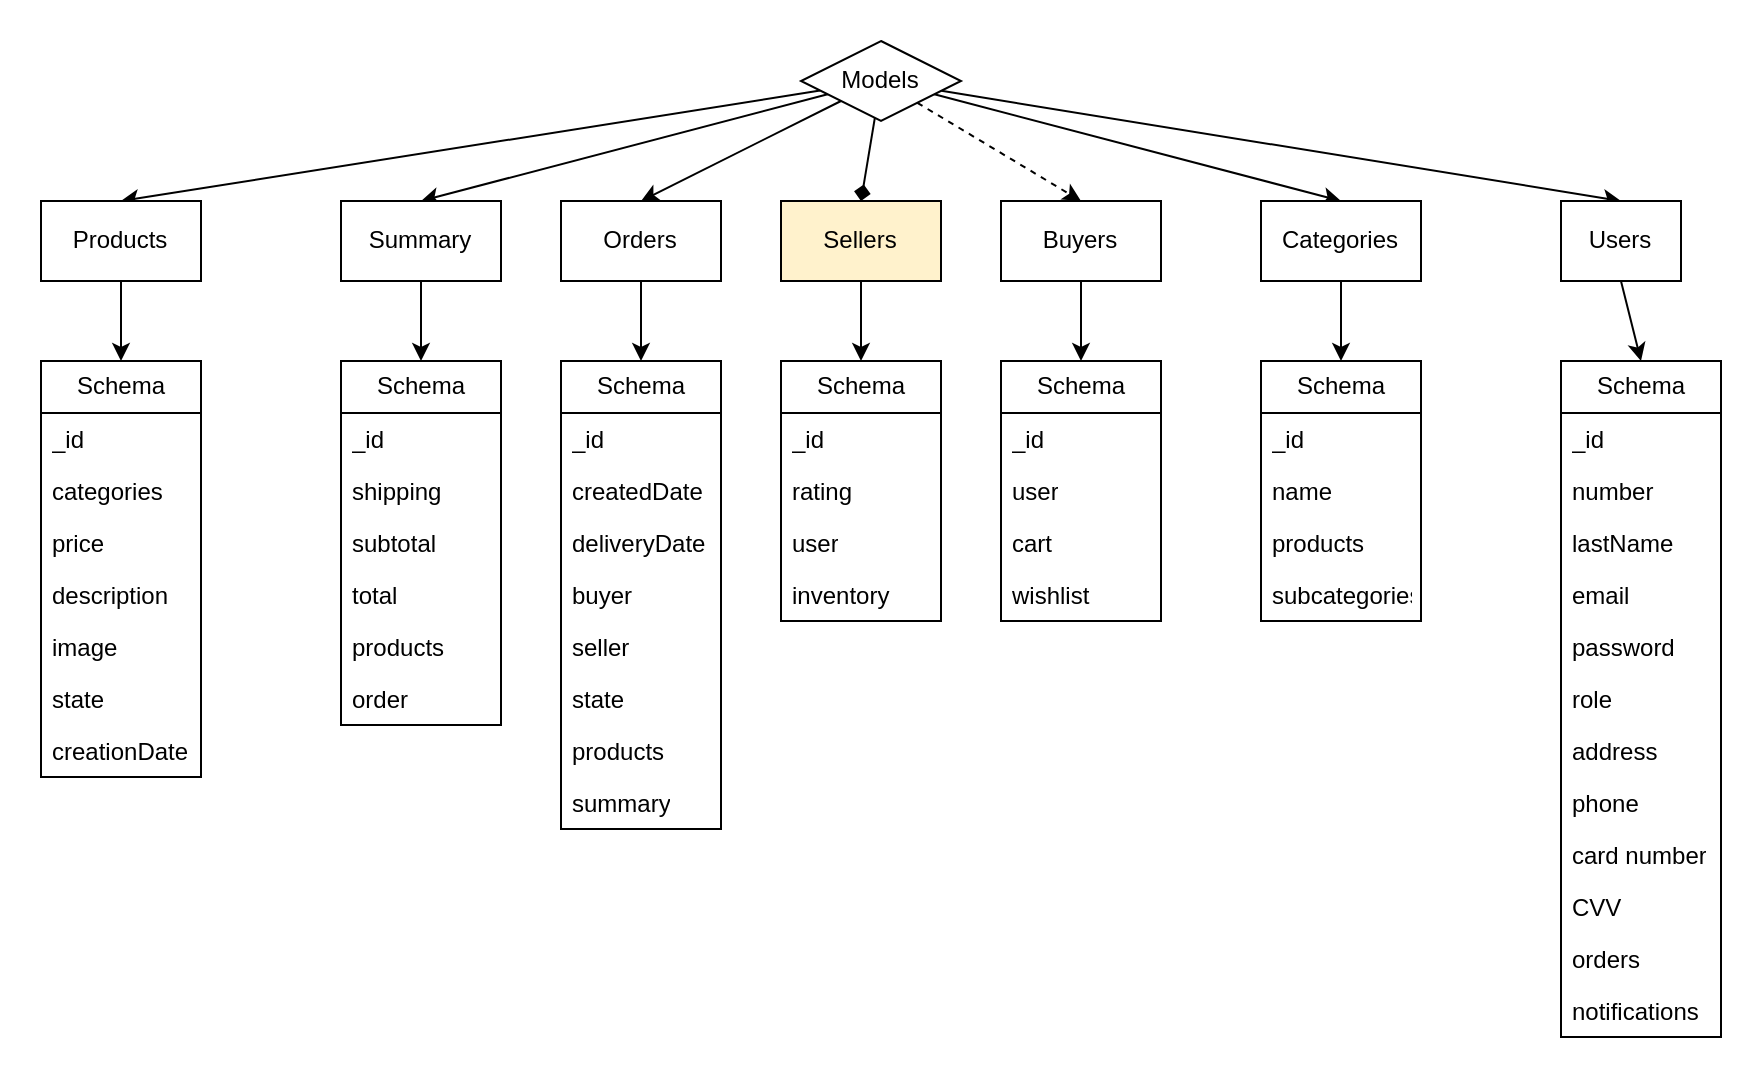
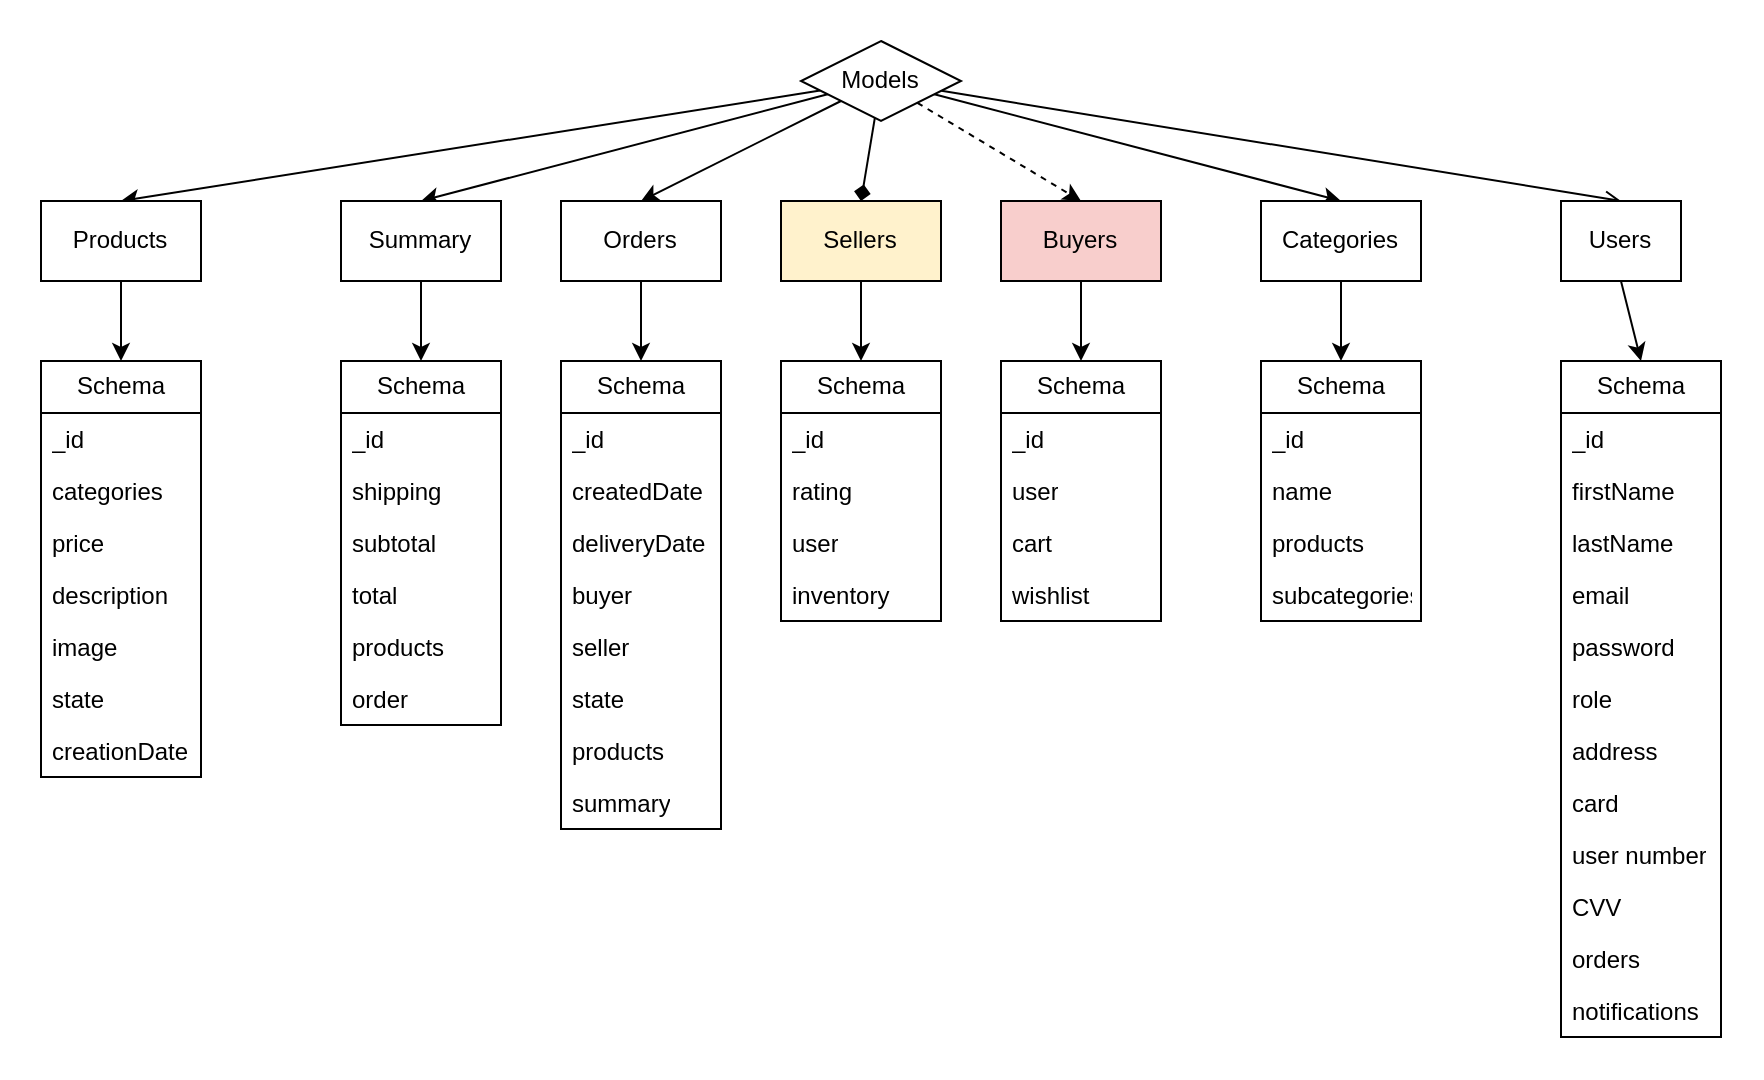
edge "Models" -> "Users": arrowhead classic -> open
node "Buyers": fillcolor #ffffff -> #f8cecc
node "number": label "number" -> "firstName"
node "phone": label "phone" -> "card"
node "card number": label "card number" -> "user number"
